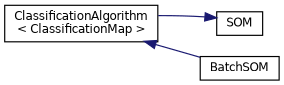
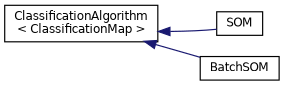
edge "ClassificationAlgorithm < ClassificationMap >" -> "SOM": reversed
